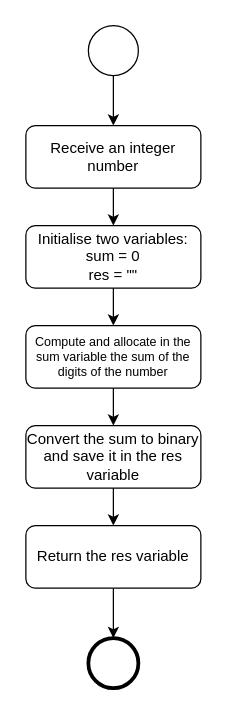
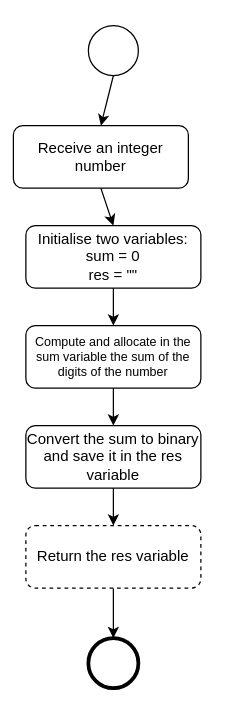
node "Receive an integer number": moved (113, 157) -> (101, 157)
node "Return the res variable": style solid -> dashed
